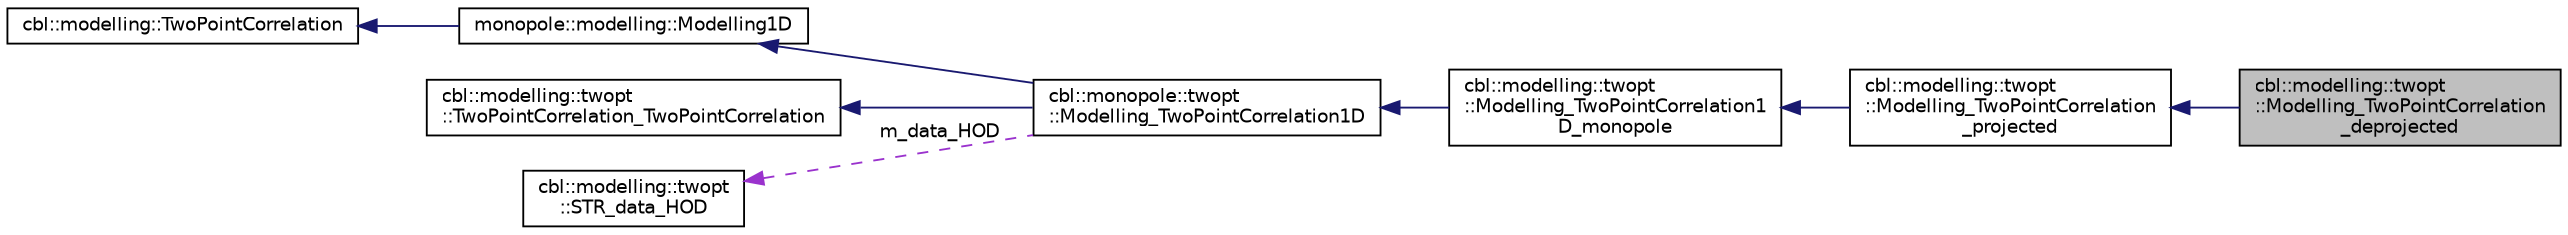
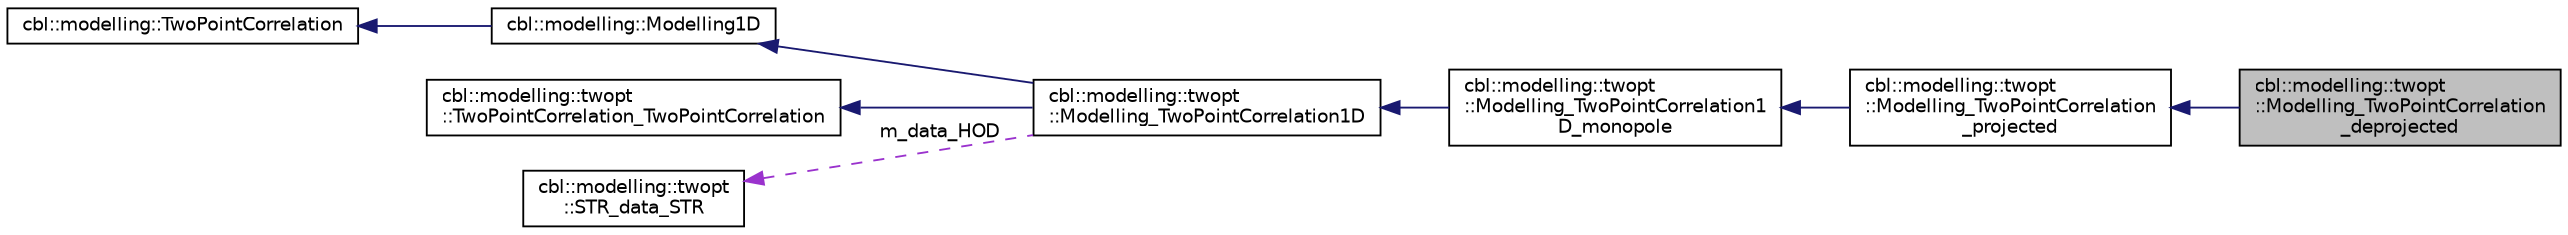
node "monopole::modelling::Modelling1D": label "monopole::modelling::Modelling1D" -> "cbl::modelling::Modelling1D"
node "cbl::monopole::twopt ::Modelling_TwoPointCorrelation1D": label "cbl::monopole::twopt ::Modelling_TwoPointCorrelation1D" -> "cbl::modelling::twopt ::Modelling_TwoPointCorrelation1D"
node "cbl::modelling::twopt ::STR_data_HOD": label "cbl::modelling::twopt ::STR_data_HOD" -> "cbl::modelling::twopt ::STR_data_STR"
